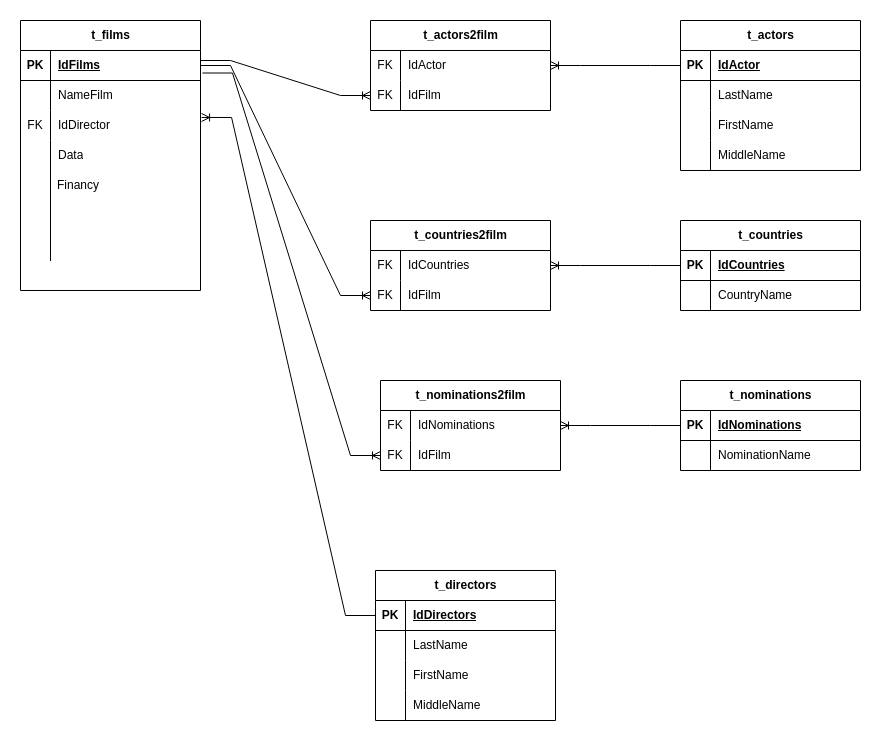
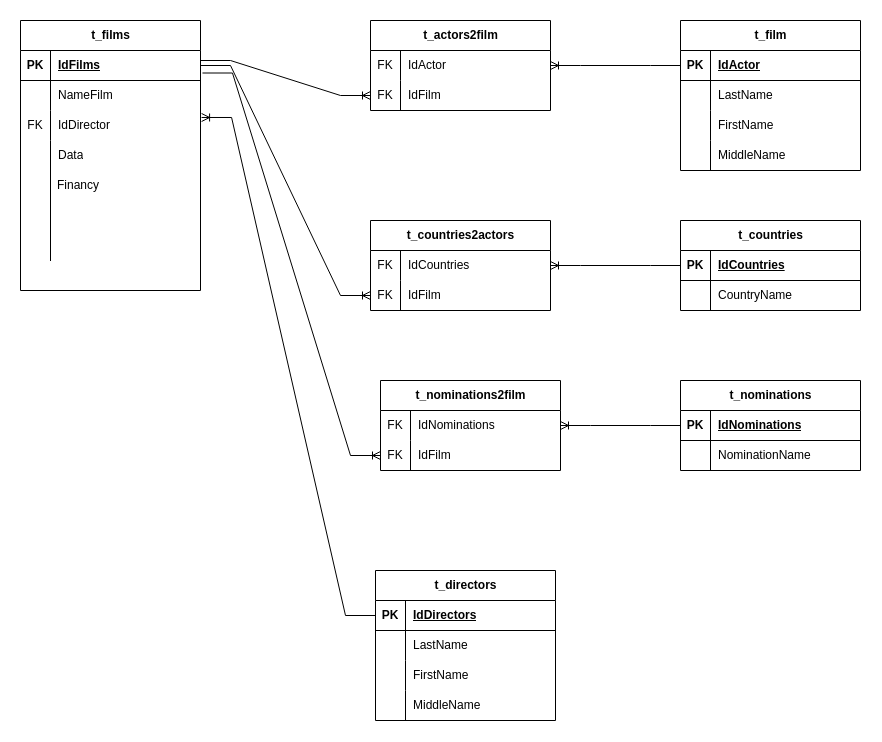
node "t_actors": label "t_actors" -> "t_film"
node "t_countries2film": label "t_countries2film" -> "t_countries2actors"
